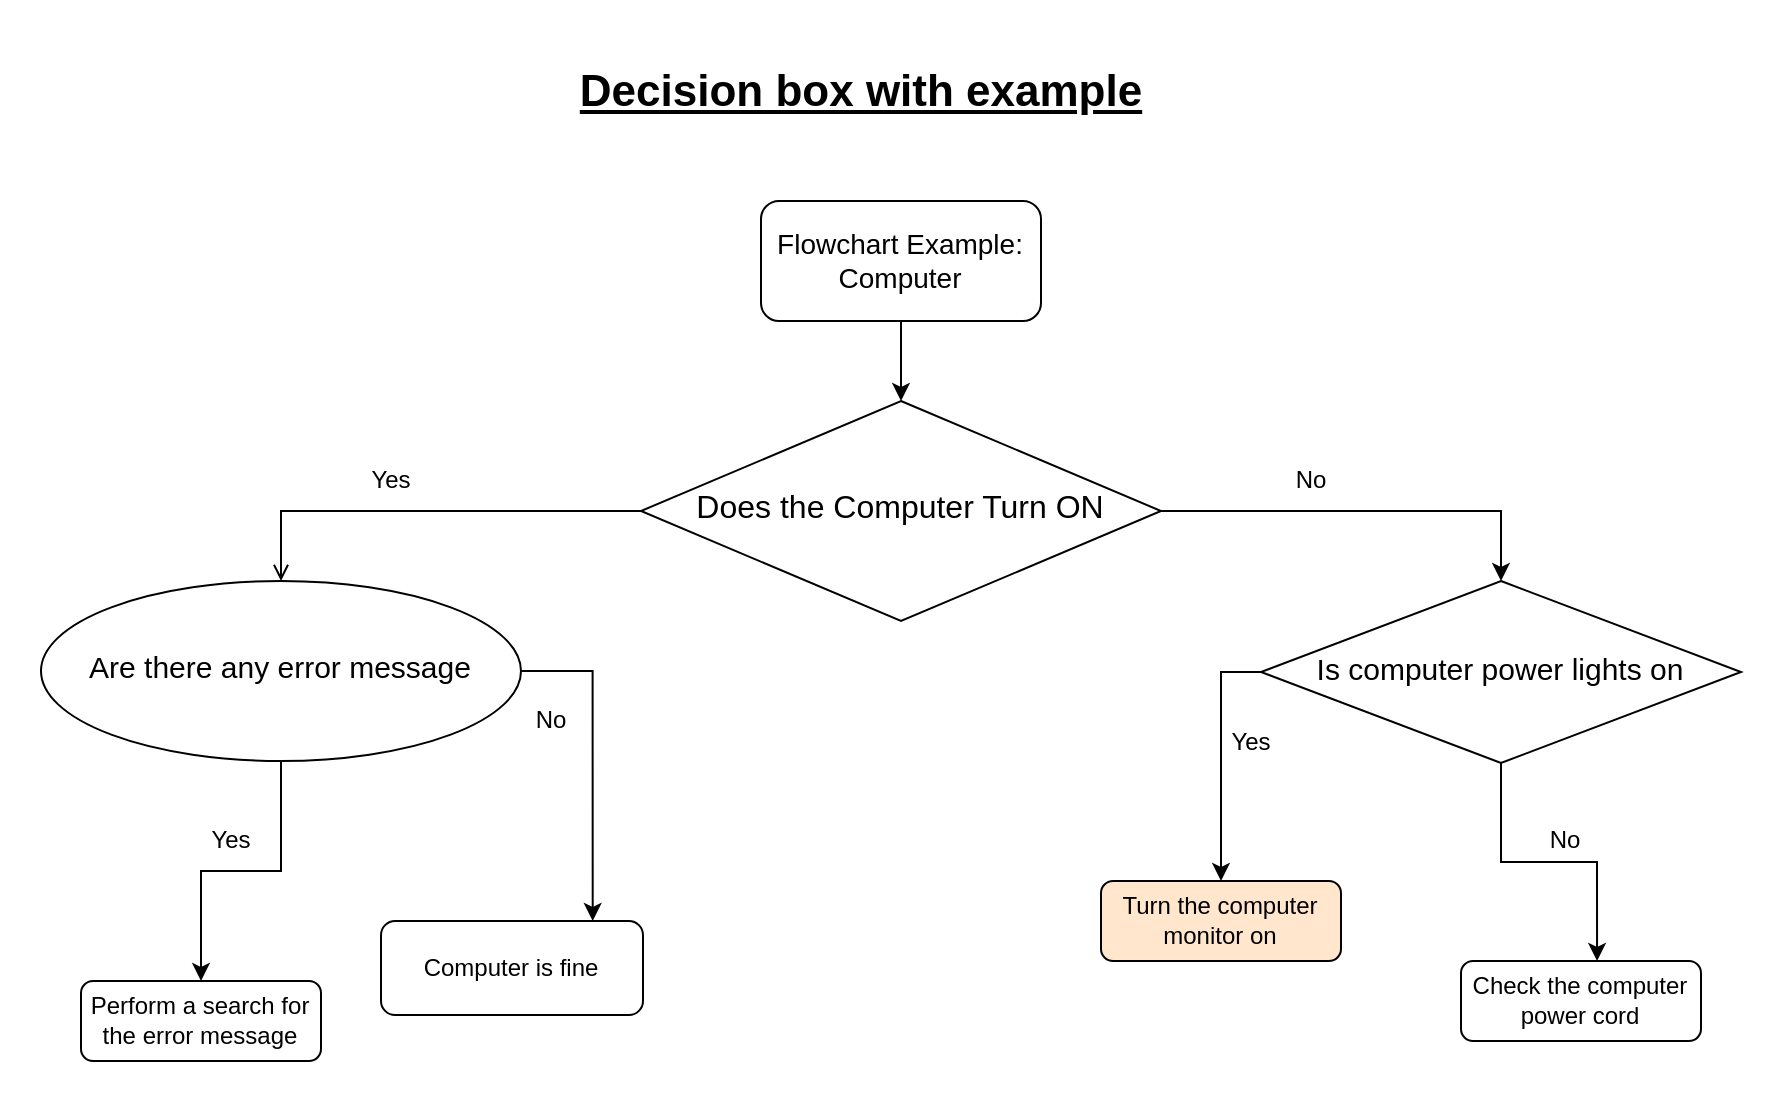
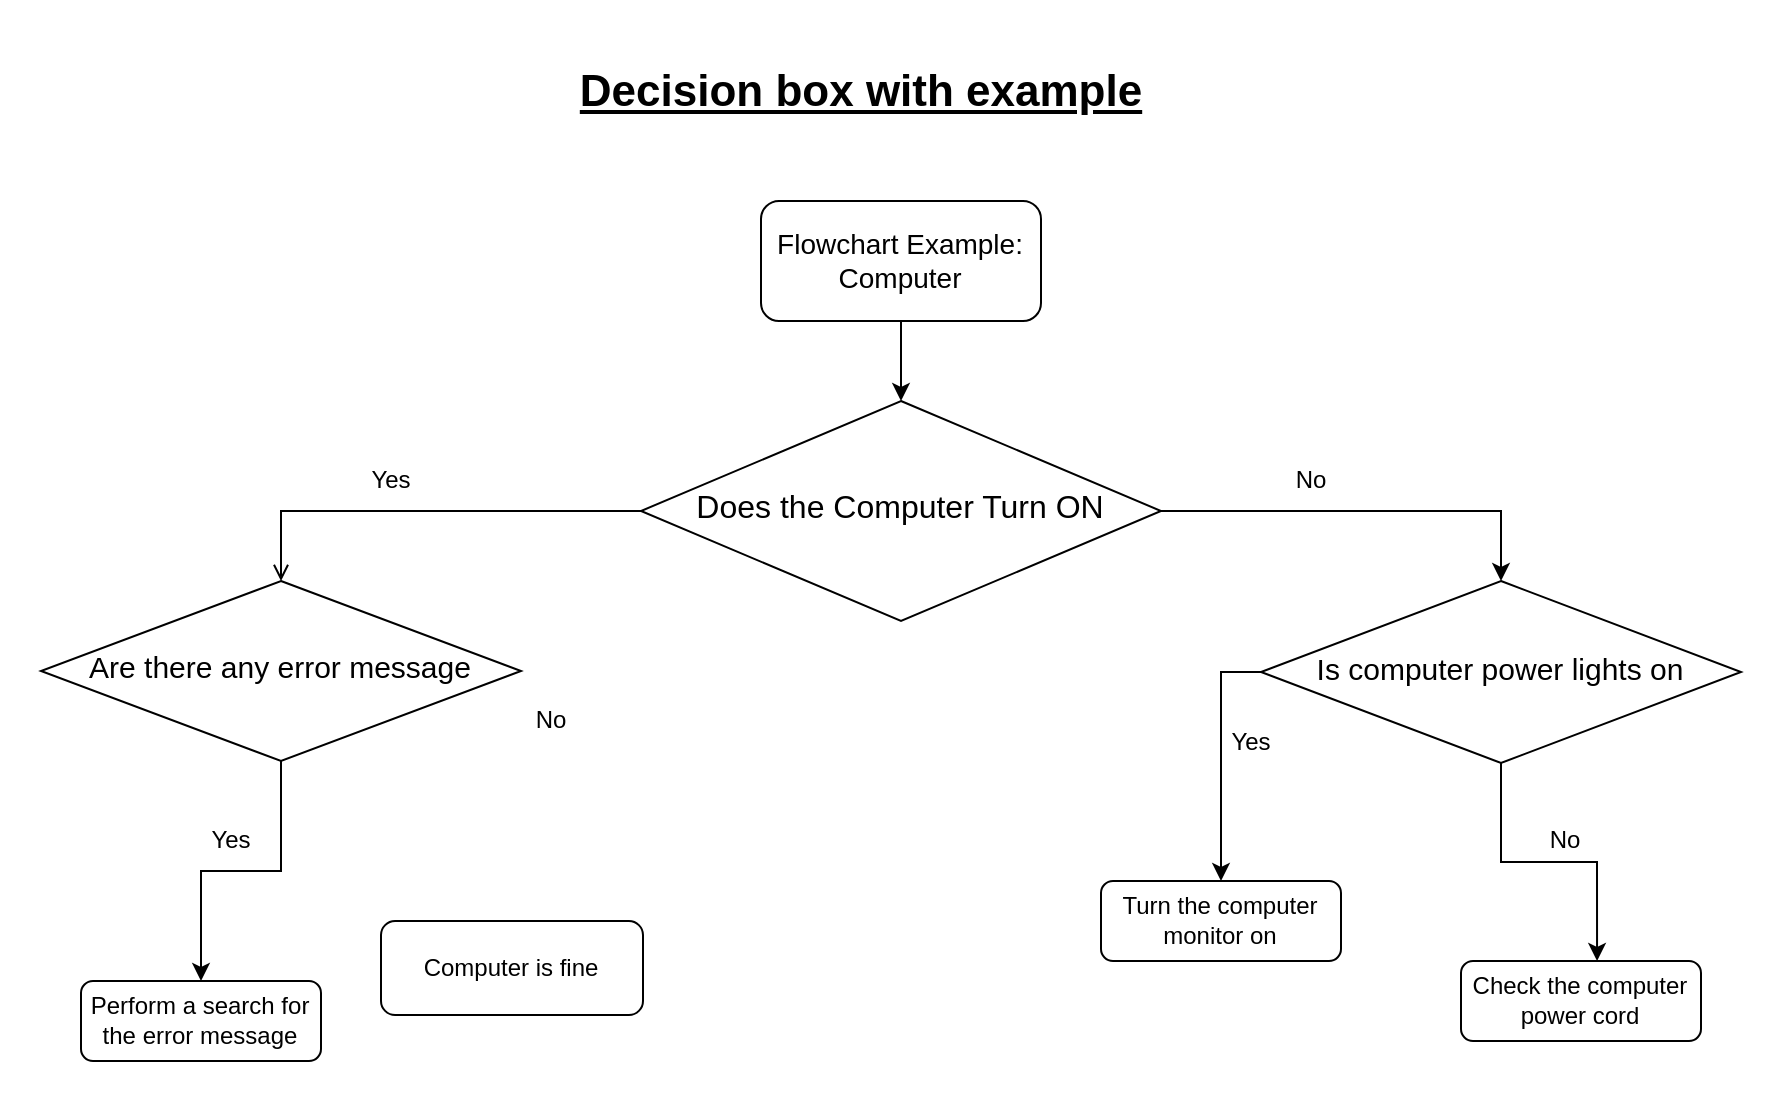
node "Are there any error message": shape ellipse -> diamond
edge "Are there any error message" -> "Computer is fine": removed
node "Turn the computer monitor on": fillcolor #ffe6cc -> #ffffff
